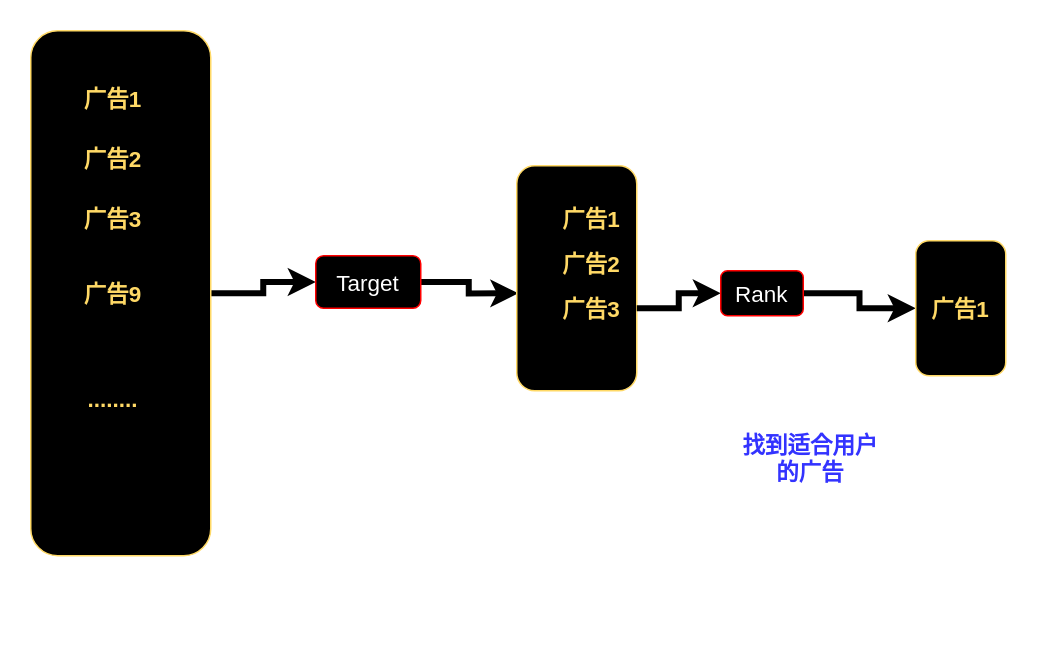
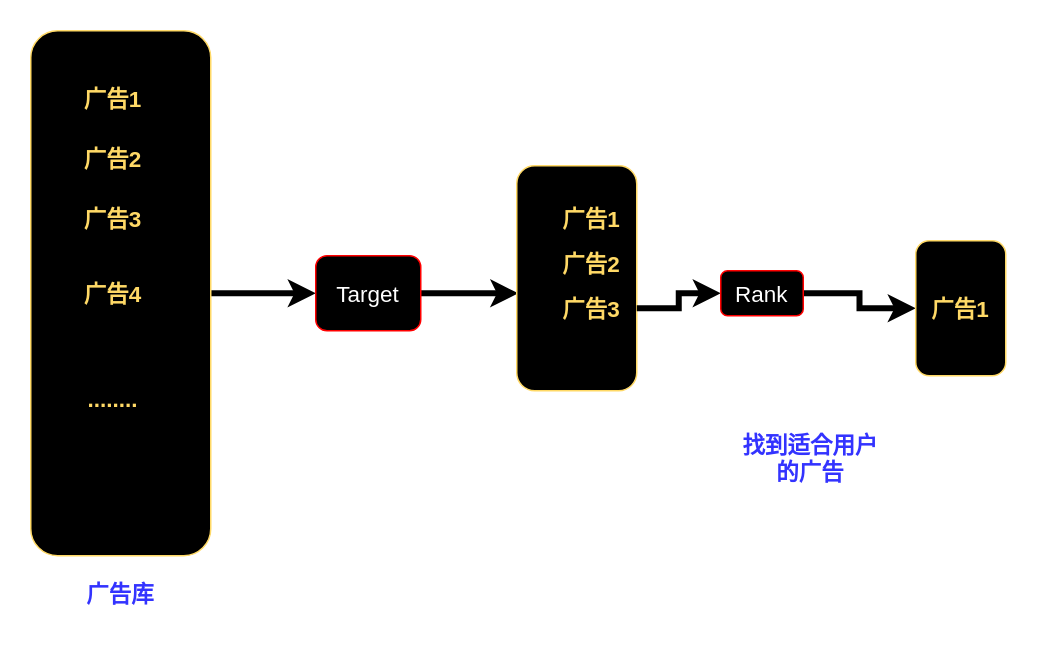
node "Target": size 105x53 -> 105x75
node "广告9": label "广告9" -> "广告4"
node "广告库": added
